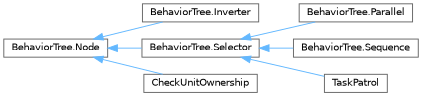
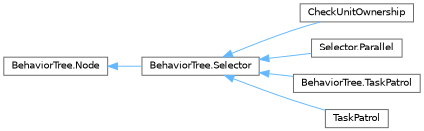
node "BehaviorTree.Inverter": removed
node "BehaviorTree.Parallel": label "BehaviorTree.Parallel" -> "Selector.Parallel"
node "BehaviorTree.Sequence": label "BehaviorTree.Sequence" -> "BehaviorTree.TaskPatrol"
edge "CheckUnitOwnership" -> "BehaviorTree.Node": now "CheckUnitOwnership" -> "BehaviorTree.Selector"
